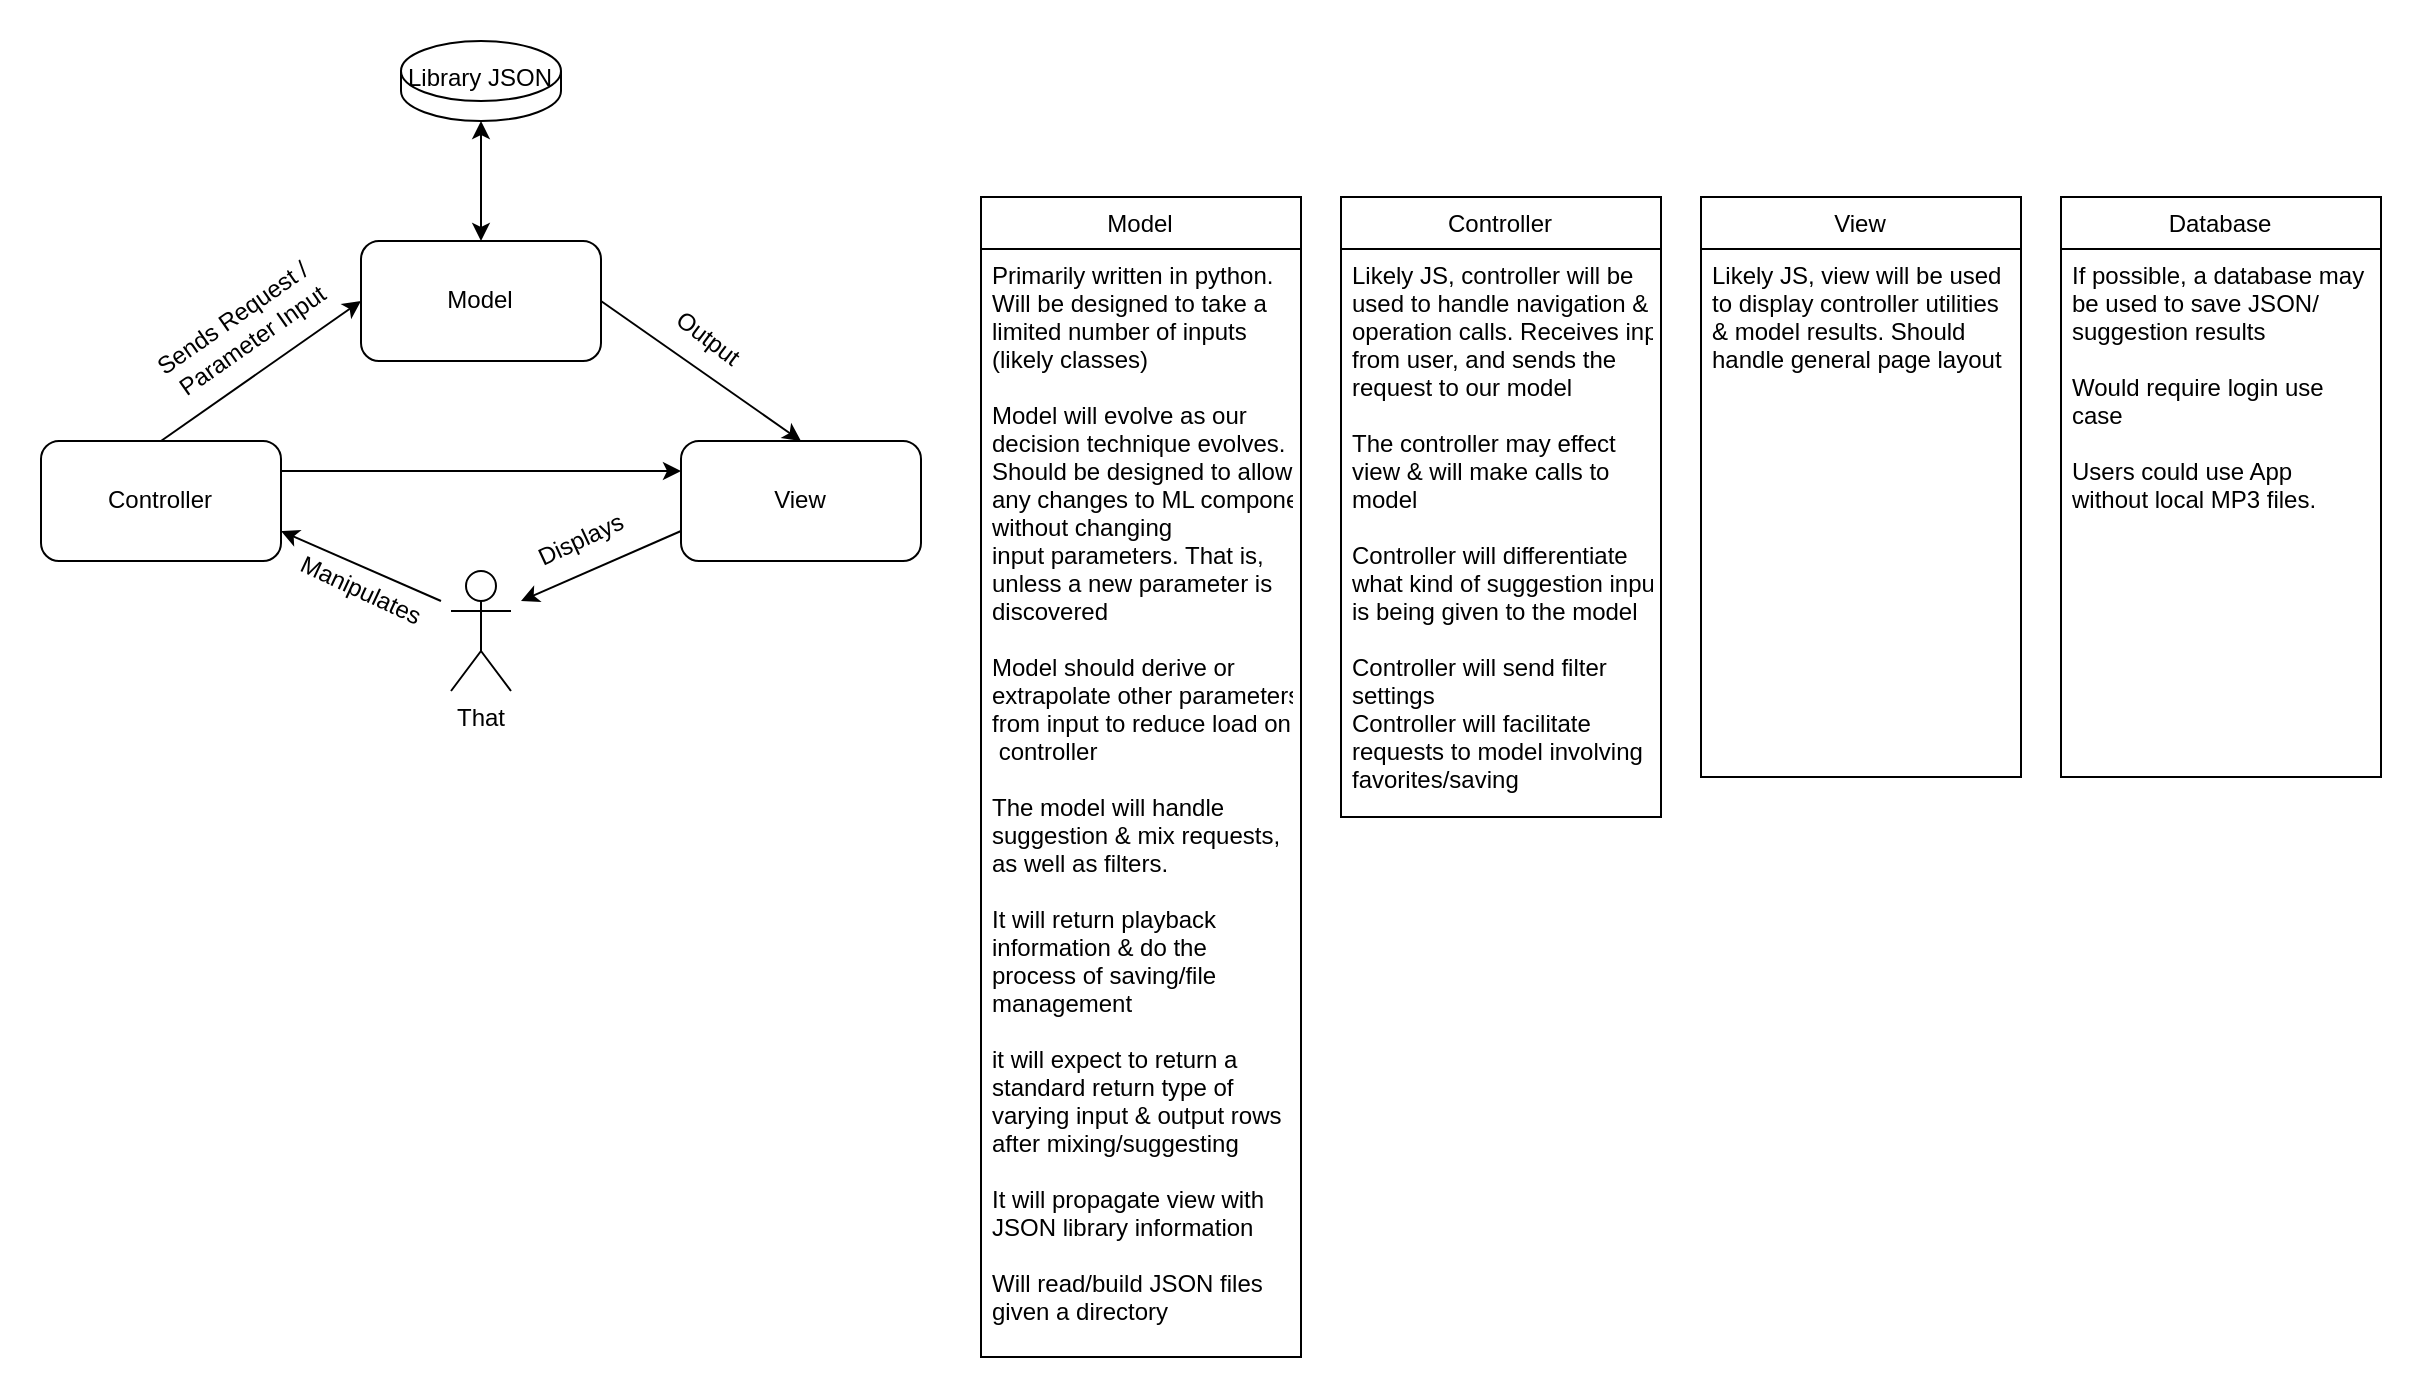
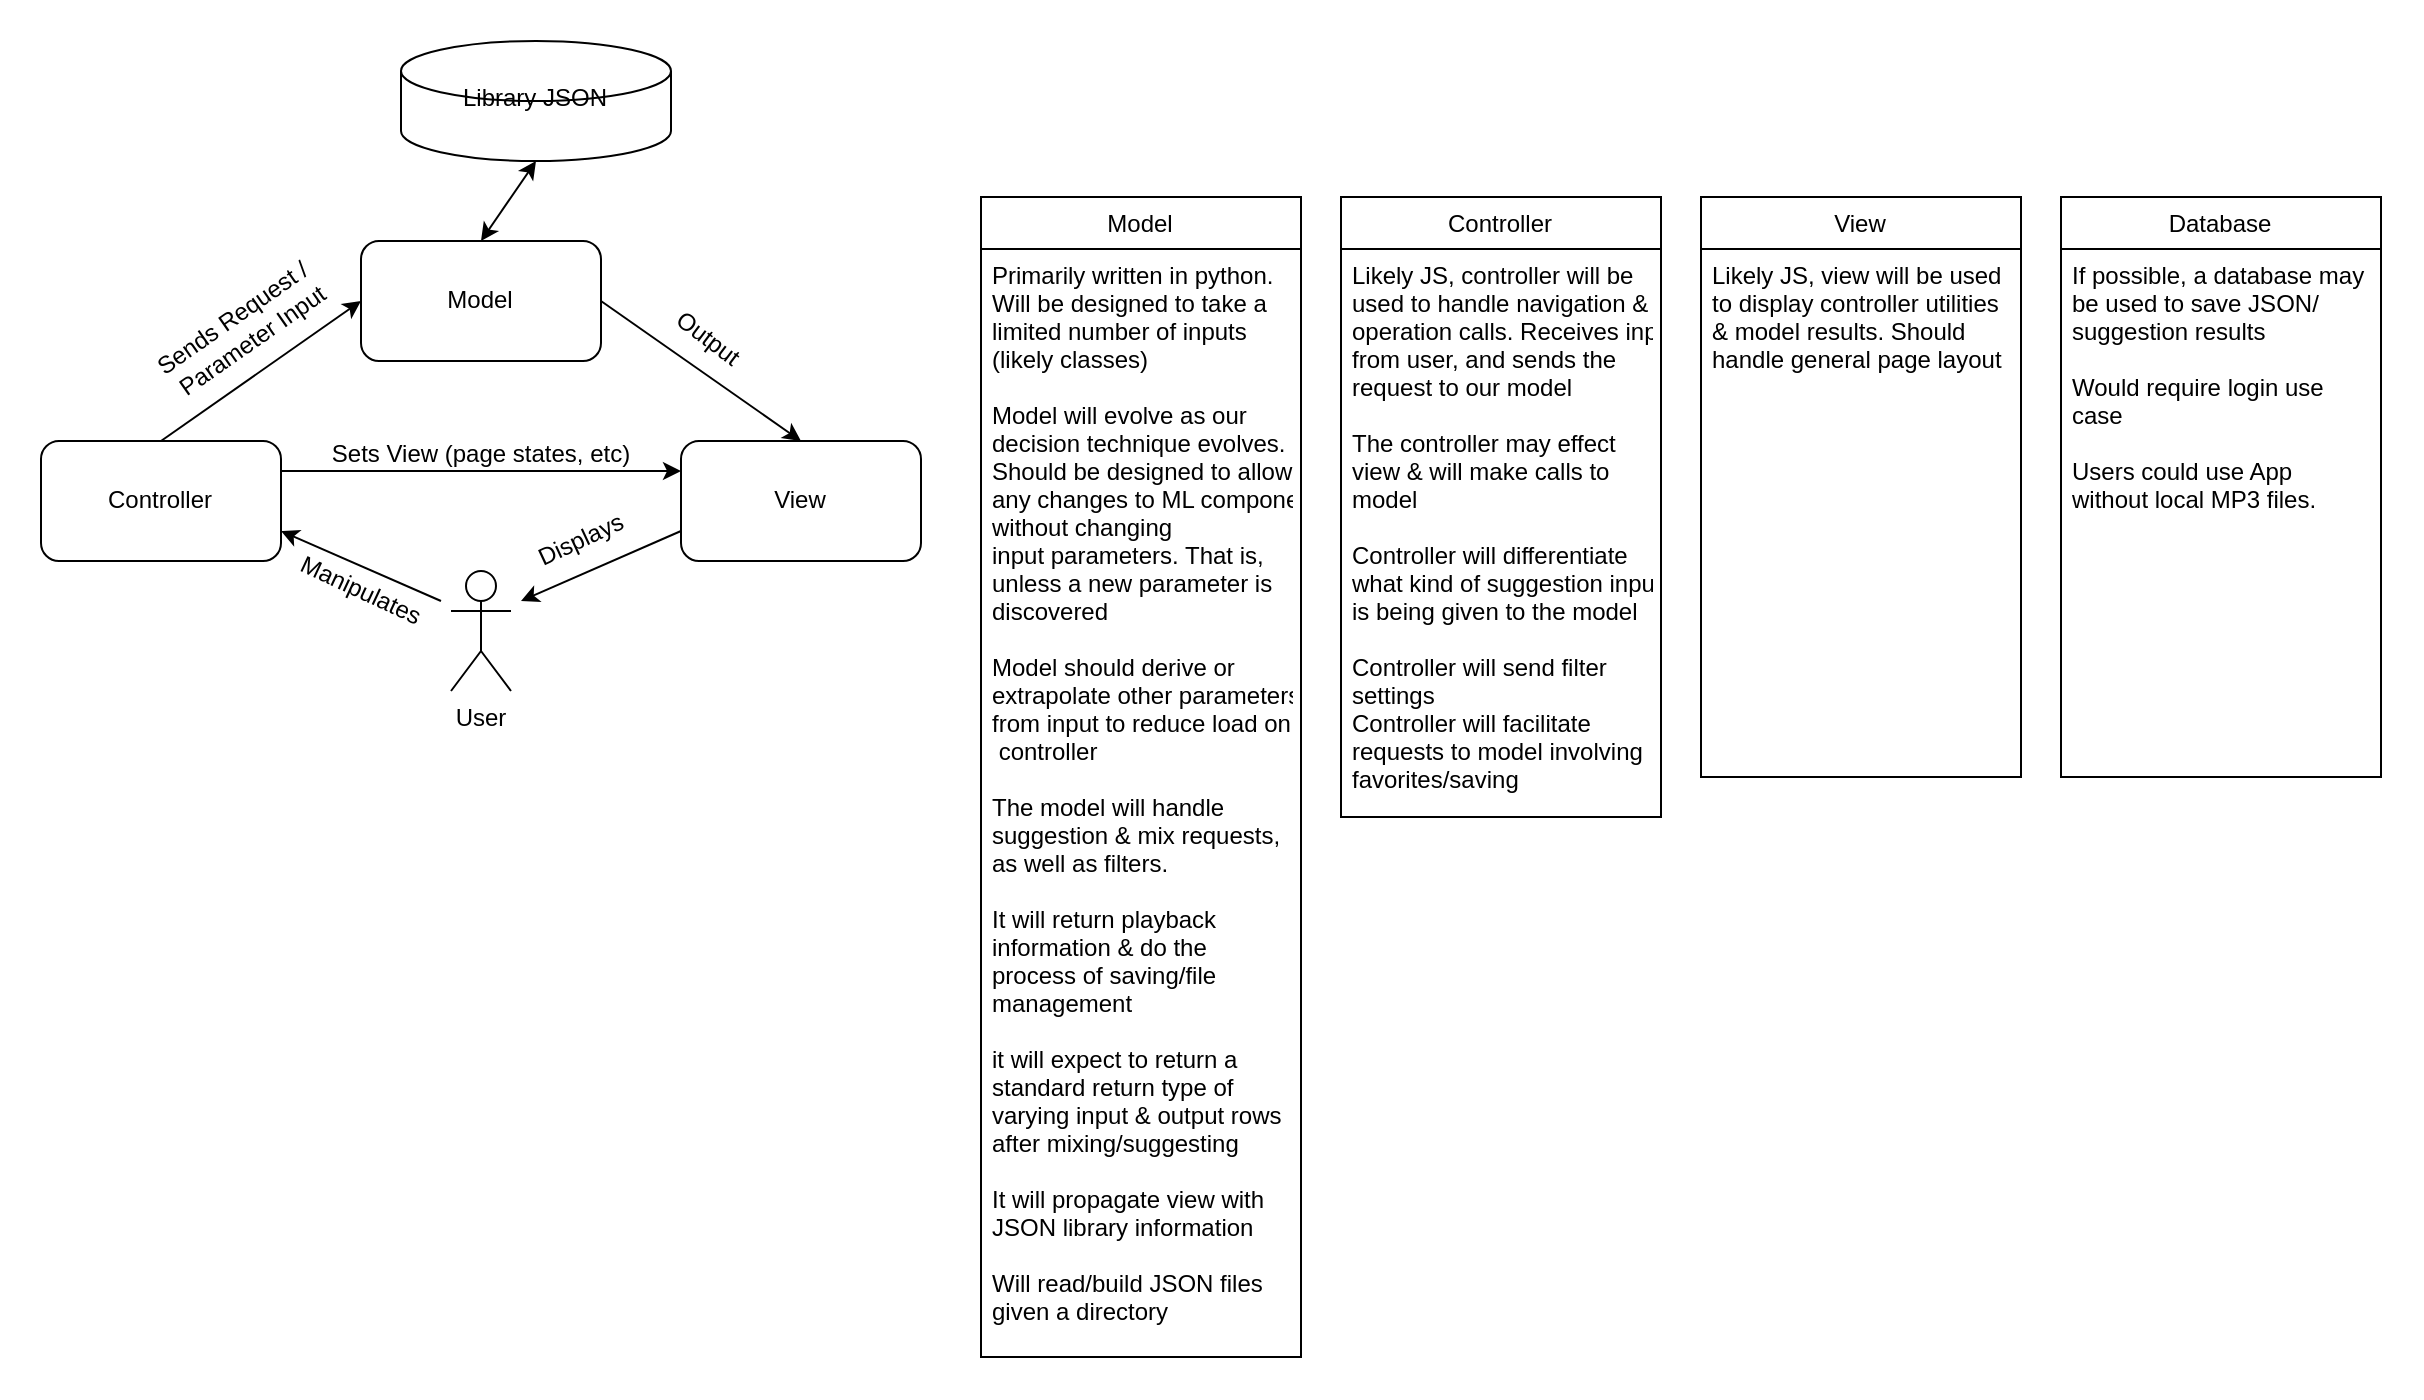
node "Library JSON": size 160x80 -> 270x120
node "Sets View (page states, etc)": added
node "That": label "That" -> "User"
